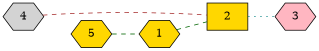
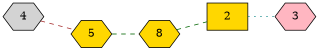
edge "4" -- "2": now "4" -- "5"
node "1": label "1" -> "8"
